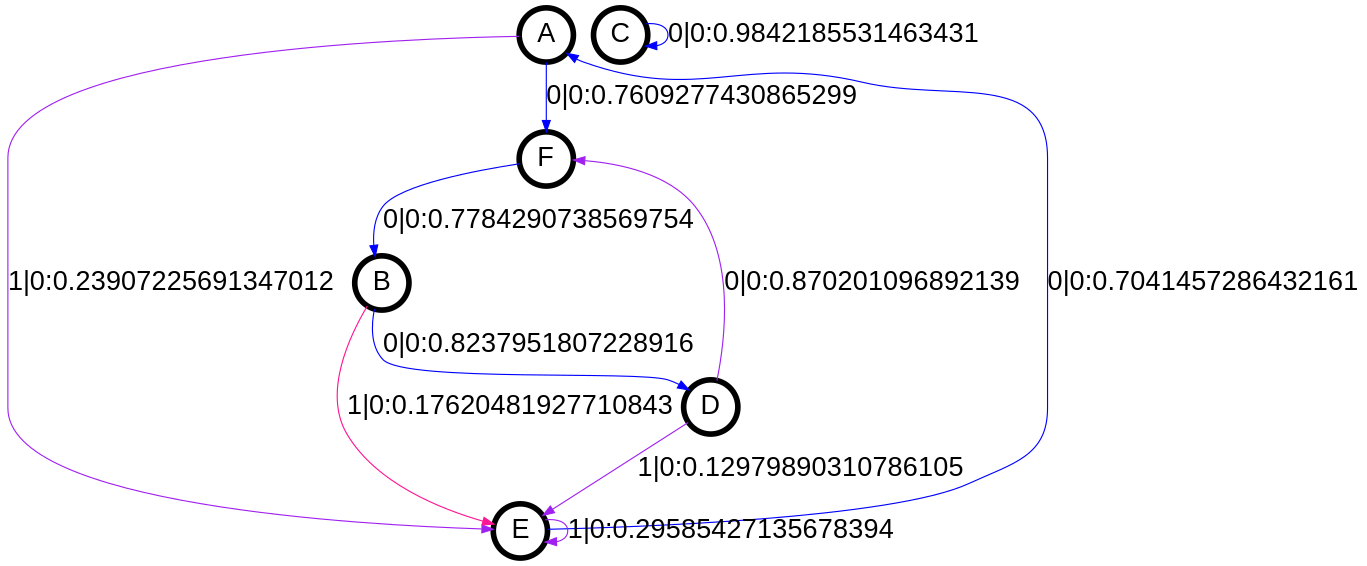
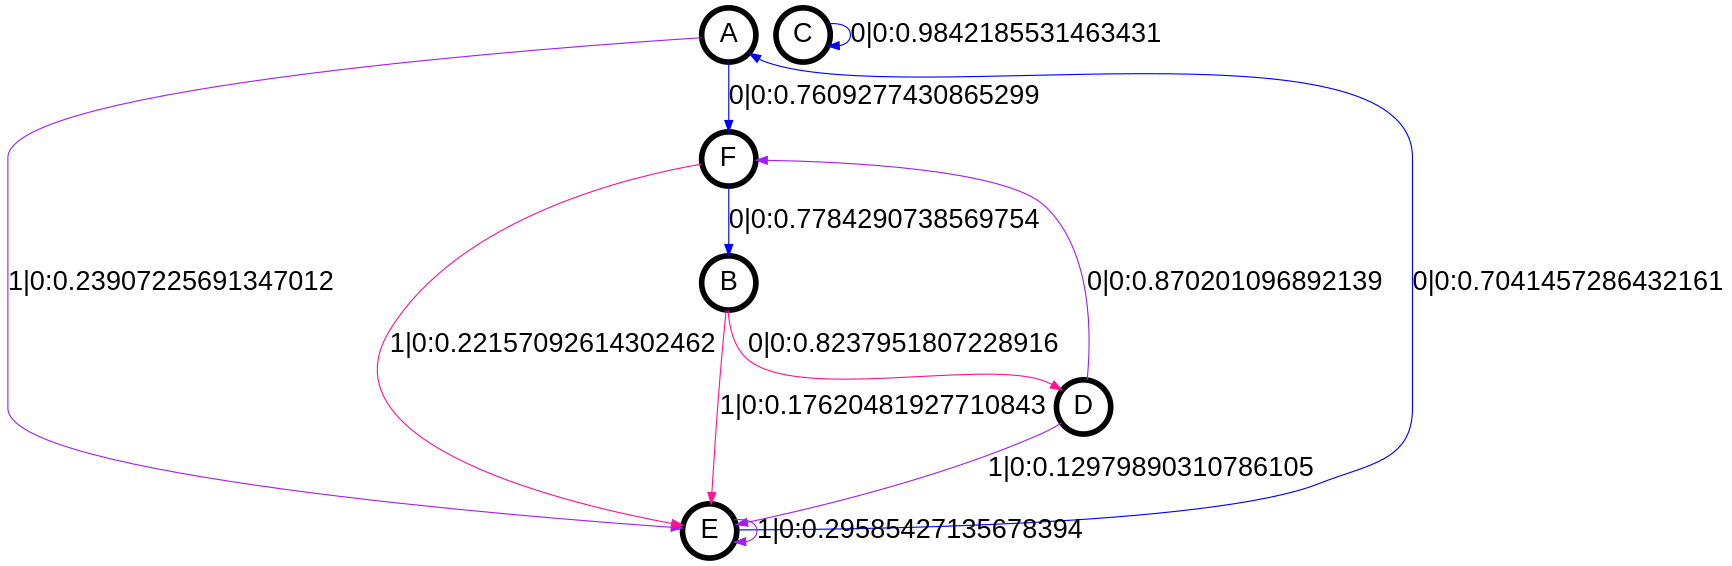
edge "F" -> "E": added, label "1|0:0.22157092614302462"
edge "B" -> "D": color blue -> deeppink
